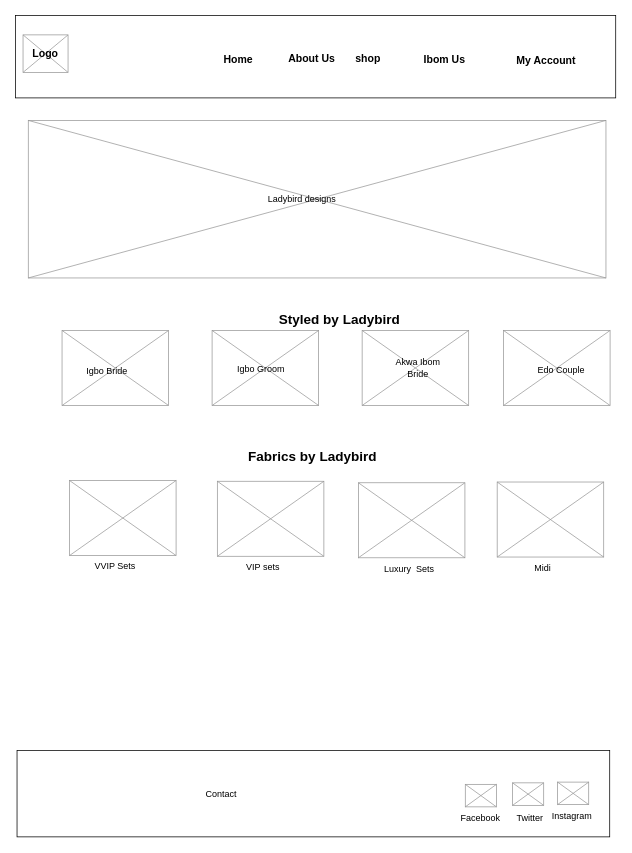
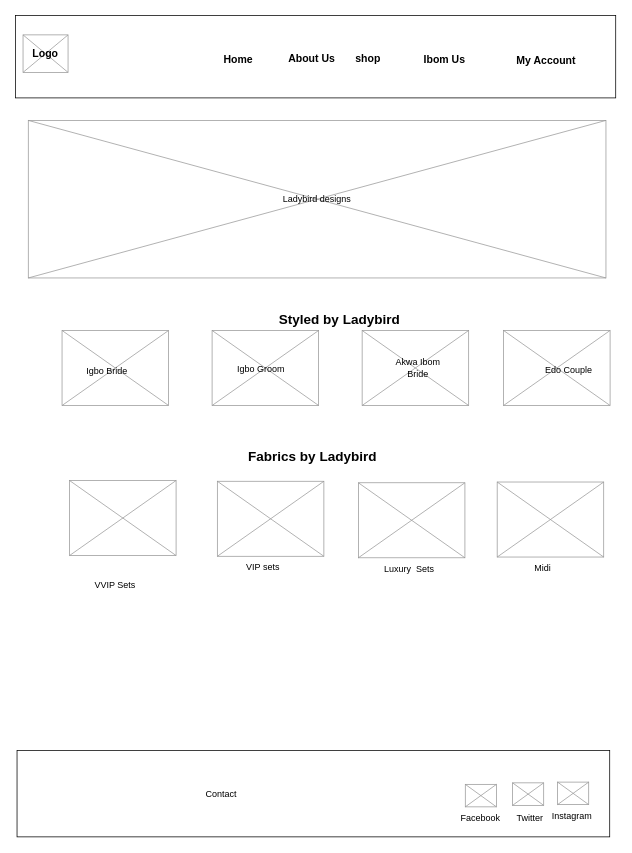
node "Ladybird designs": moved (302, 199) -> (317, 199)
node "Edo Couple": moved (561, 370) -> (569, 370)
node "VVIP Sets": moved (115, 567) -> (115, 585)
